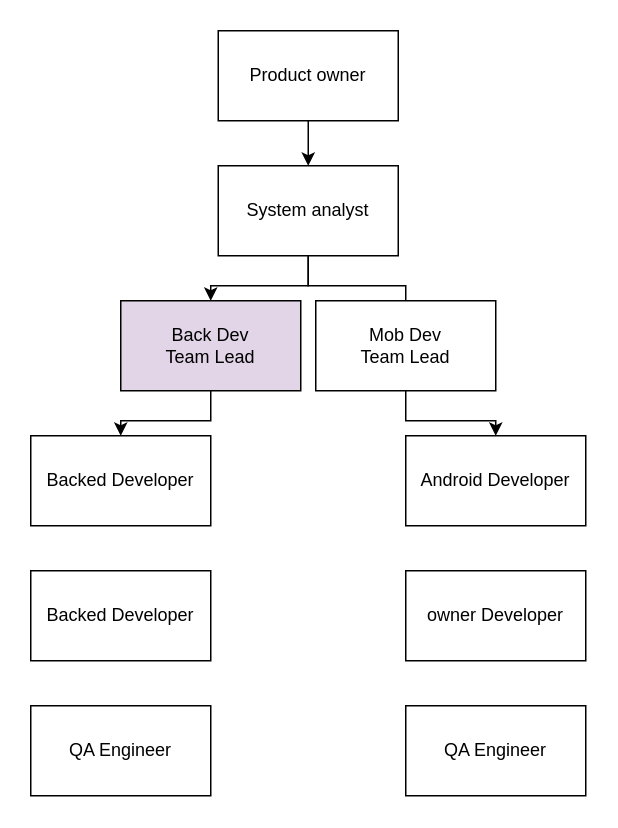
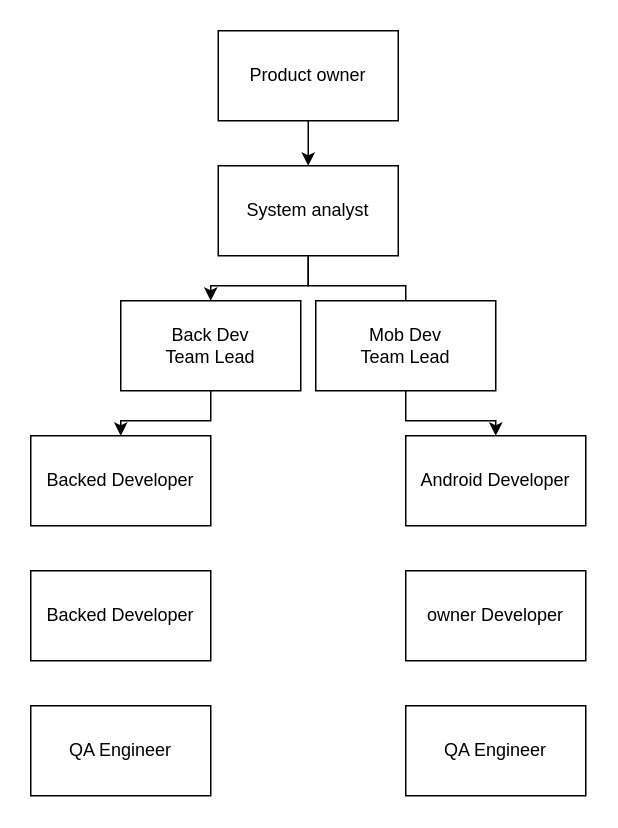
node "Back Dev Team Lead": fillcolor #e1d5e7 -> #ffffff
